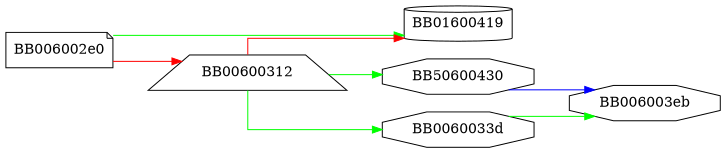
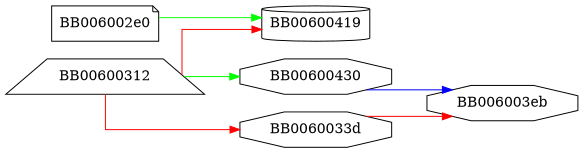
node "BB01600419": label "BB01600419" -> "BB00600419"
edge "BB006002e0" -> "BB00600312": removed
node "BB50600430": label "BB50600430" -> "BB00600430"
edge "BB0060033d" -> "BB006003eb": color green -> red
edge "BB00600312" -> "BB0060033d": color green -> red
